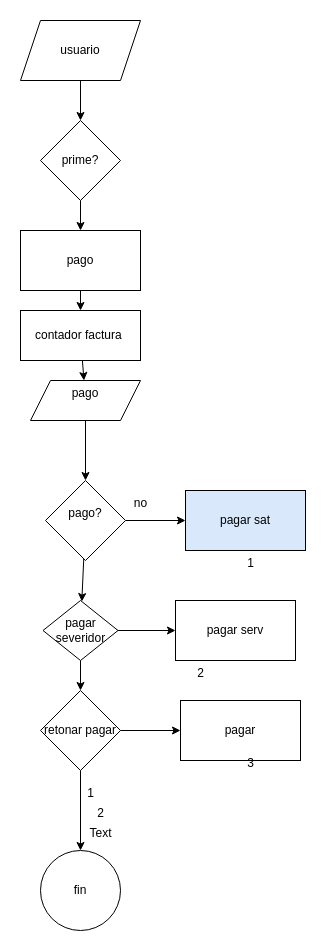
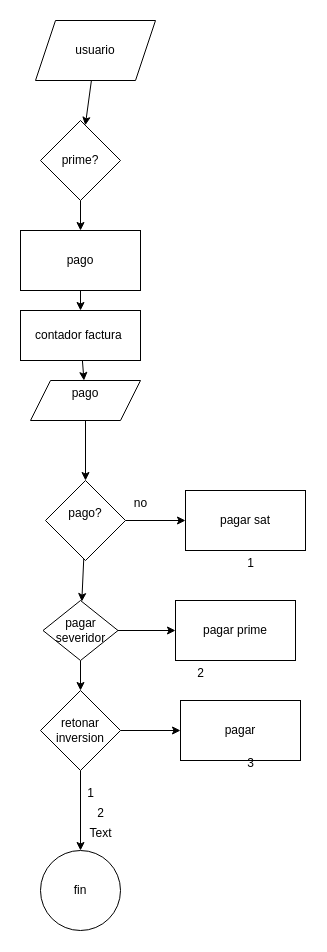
node "usuario": moved (81, 51) -> (96, 51)
node "pagar sat": fillcolor #dae8fc -> #ffffff
node "pagar serv": label "pagar serv" -> "pagar prime"
node "retonar pagar": label "retonar pagar" -> "retonar inversion"
